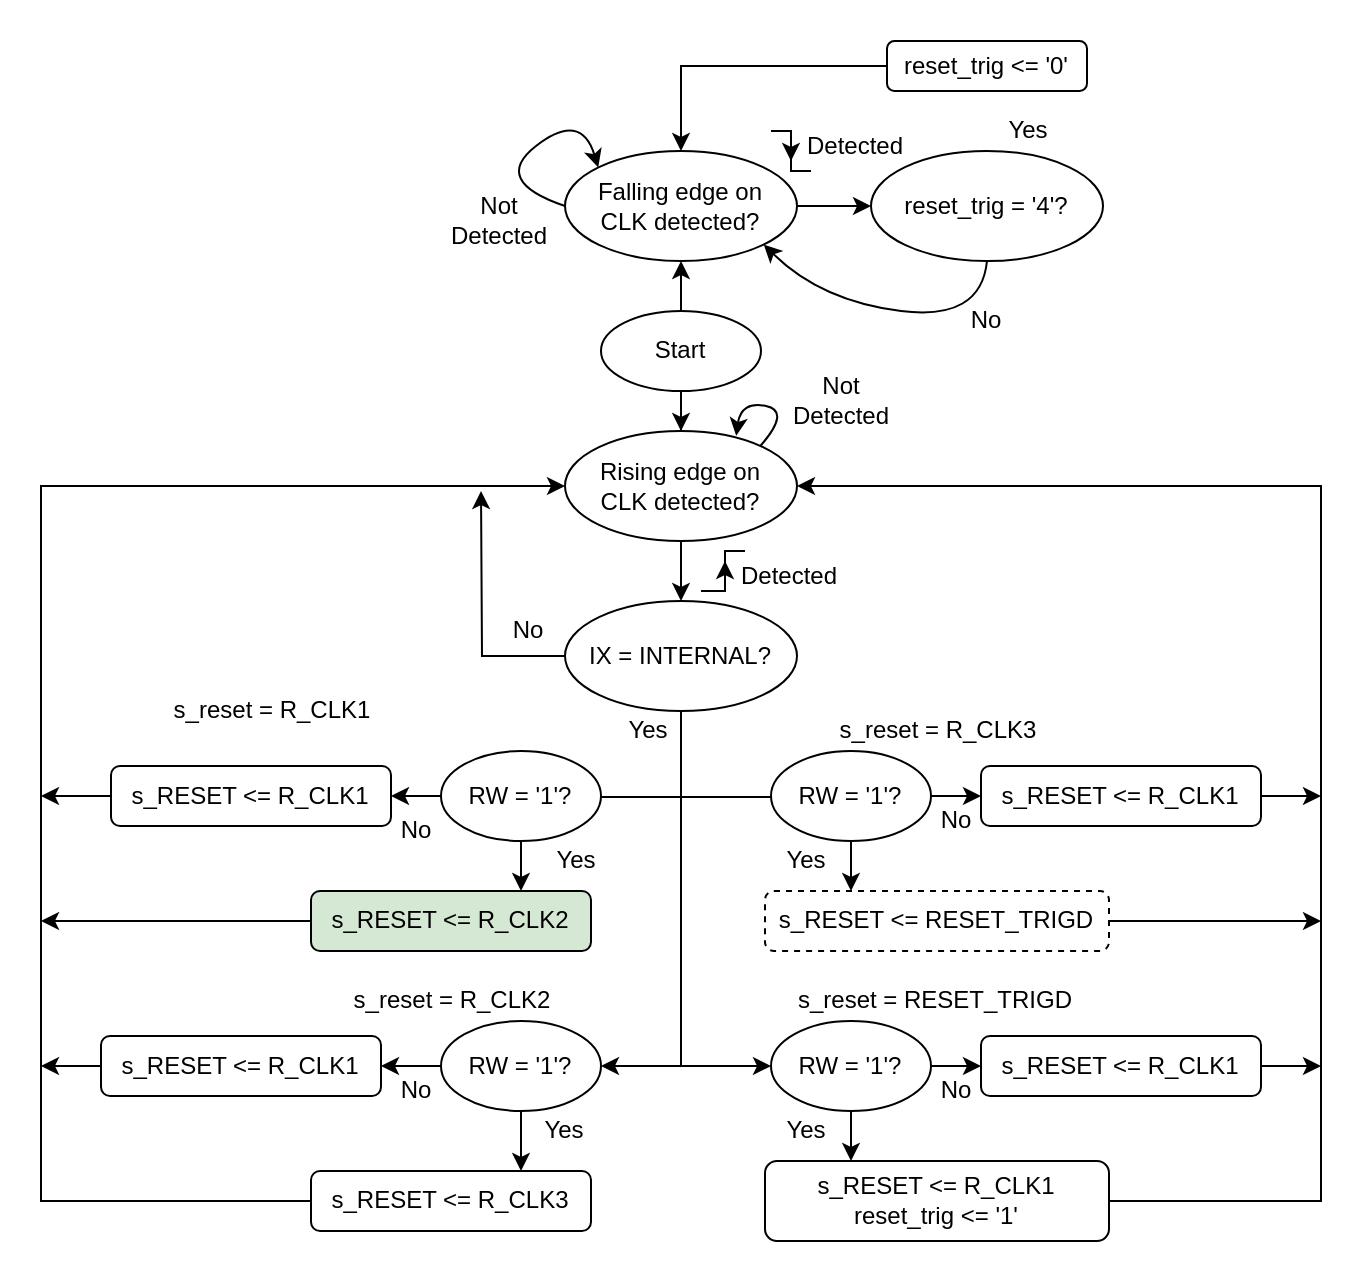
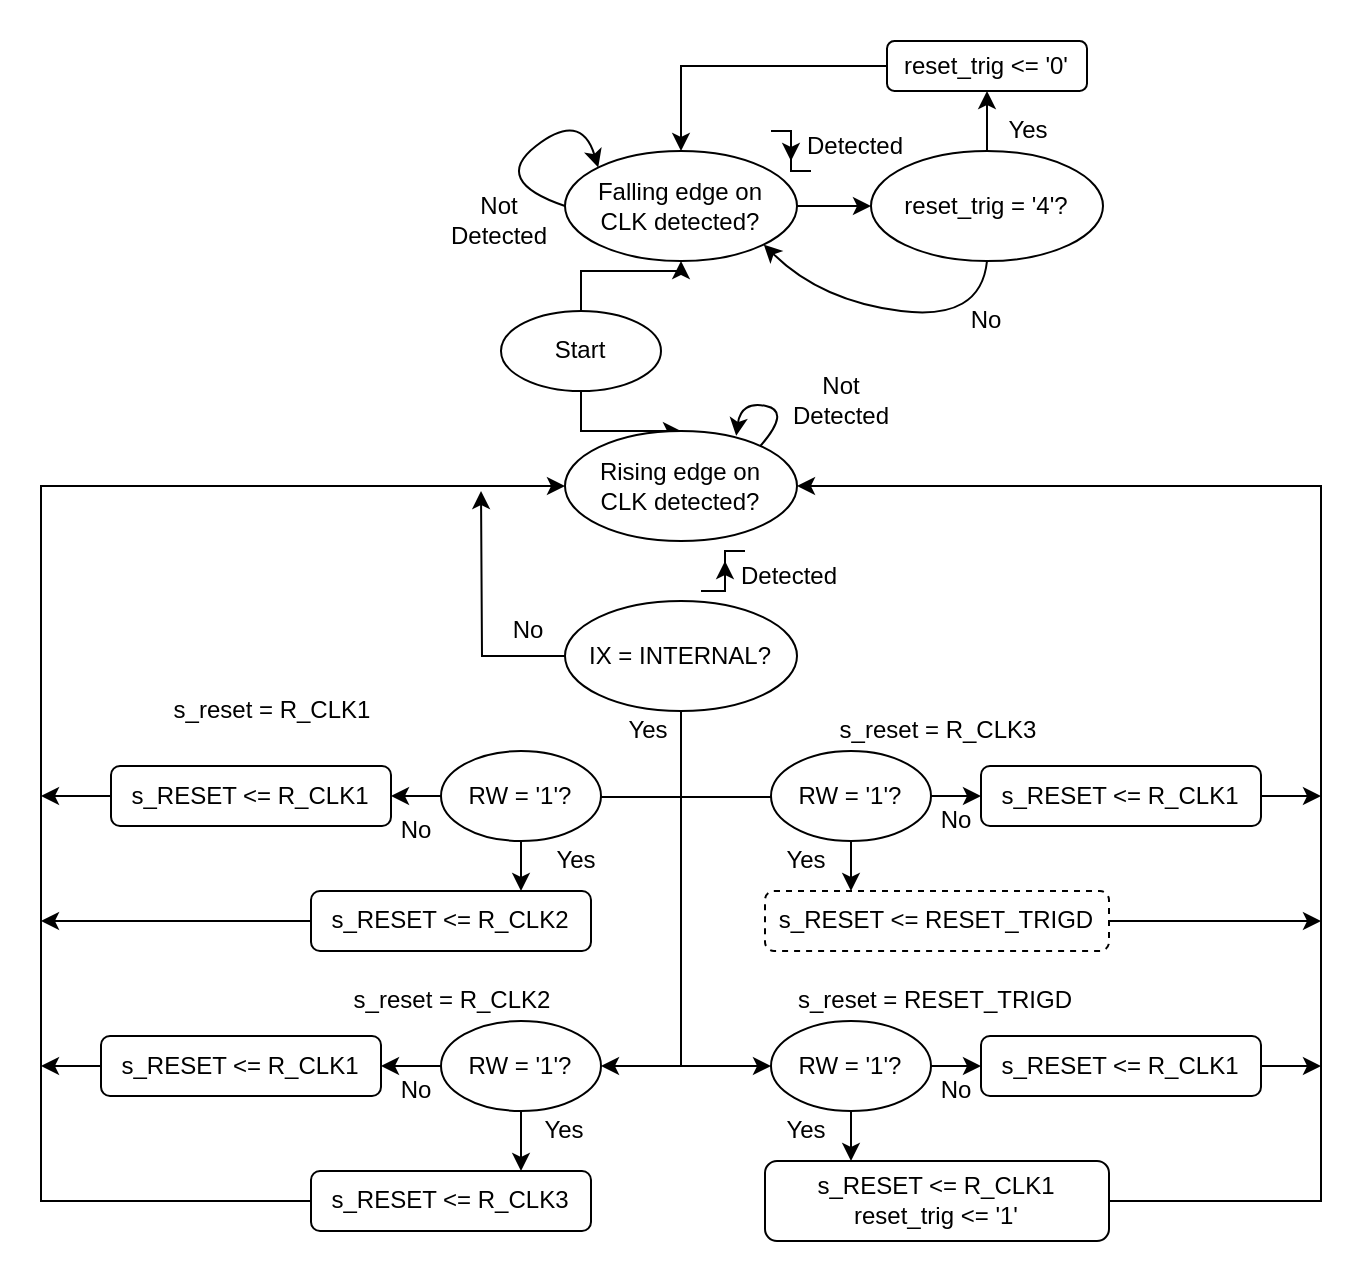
edge "reset_trig = '4'?" -> "reset_trig <= '0'": added
node "Start": moved (681, 351) -> (581, 351)
edge "Rising edge on CLK detected?" -> "IX = INTERNAL?": removed
node "s_RESET <= R_CLK2": fillcolor #d5e8d4 -> #ffffff
